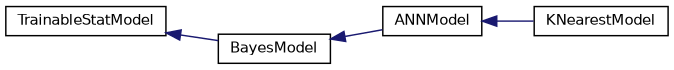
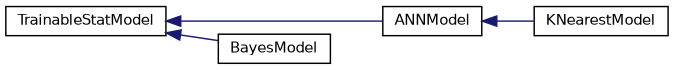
edge "ANNModel" -> "BayesModel": now "ANNModel" -> "TrainableStatModel"
